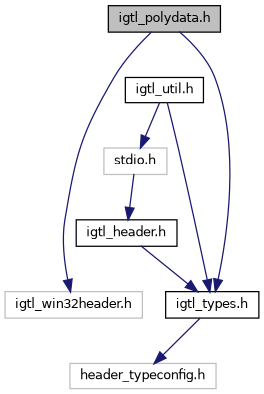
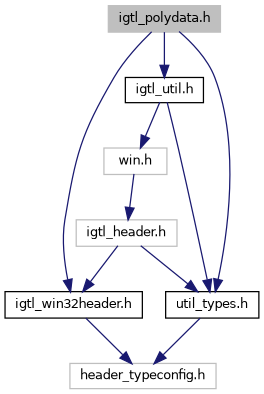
node "igtl_polydata.h": color black -> grey75
edge "igtl_polydata.h" -> "igtl_util.h": added
node "stdio.h": label "stdio.h" -> "win.h"
node "igtl_header.h": color black -> grey75
edge "igtl_header.h" -> "igtl_win32header.h": added
node "igtl_win32header.h": color grey75 -> black
node "igtl_types.h": label "igtl_types.h" -> "util_types.h"
edge "igtl_win32header.h" -> "header_typeconfig.h": added
